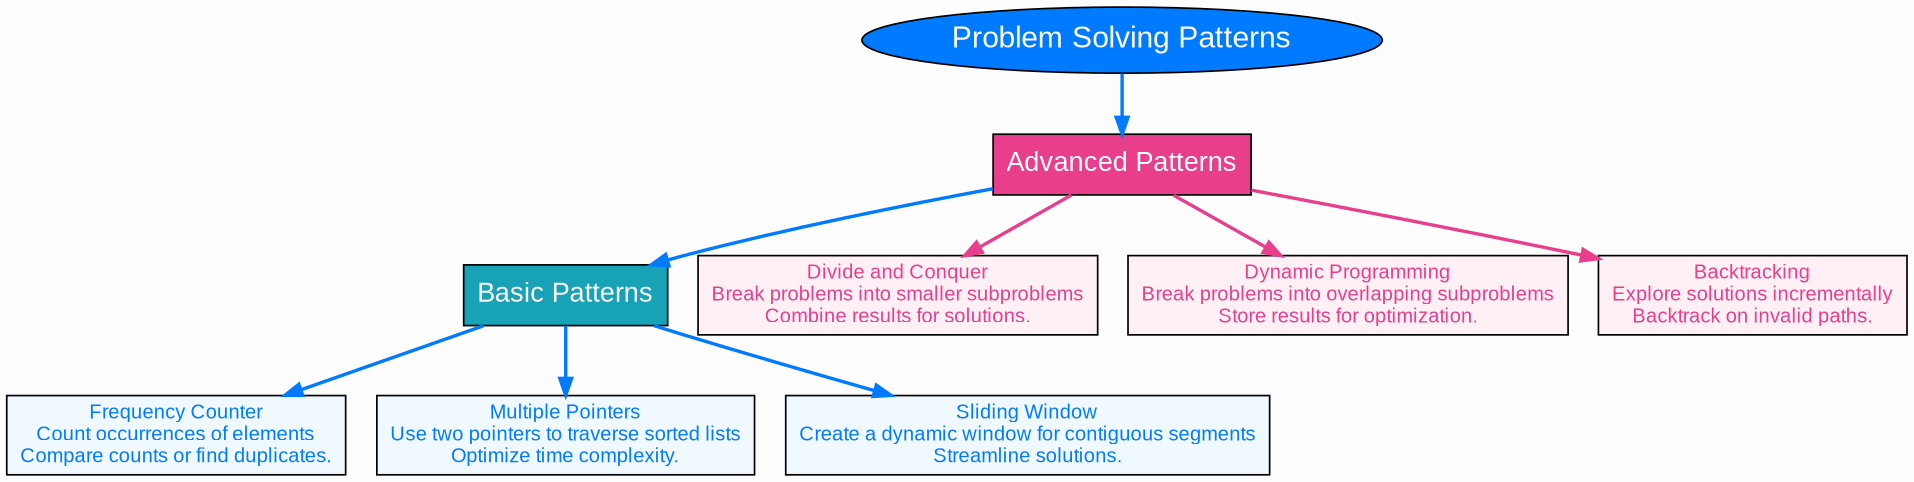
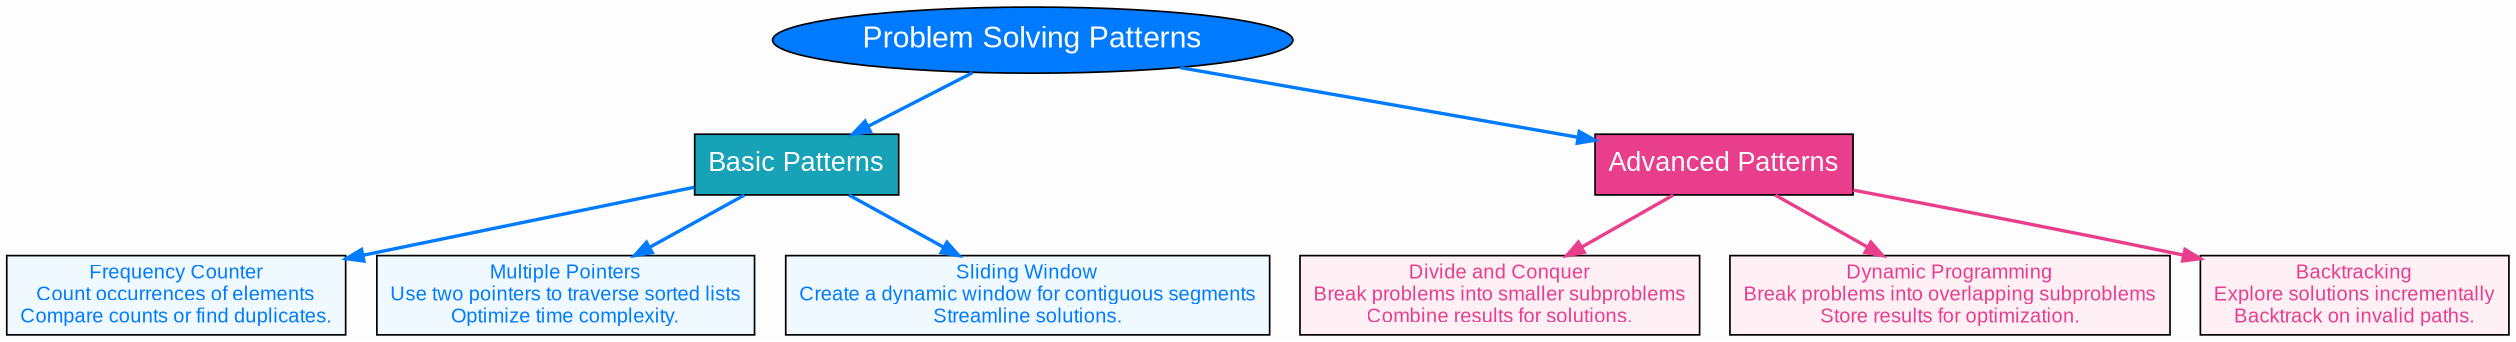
edge "Advanced Patterns" -> "Basic Patterns": now "Problem Solving Patterns" -> "Basic Patterns"
